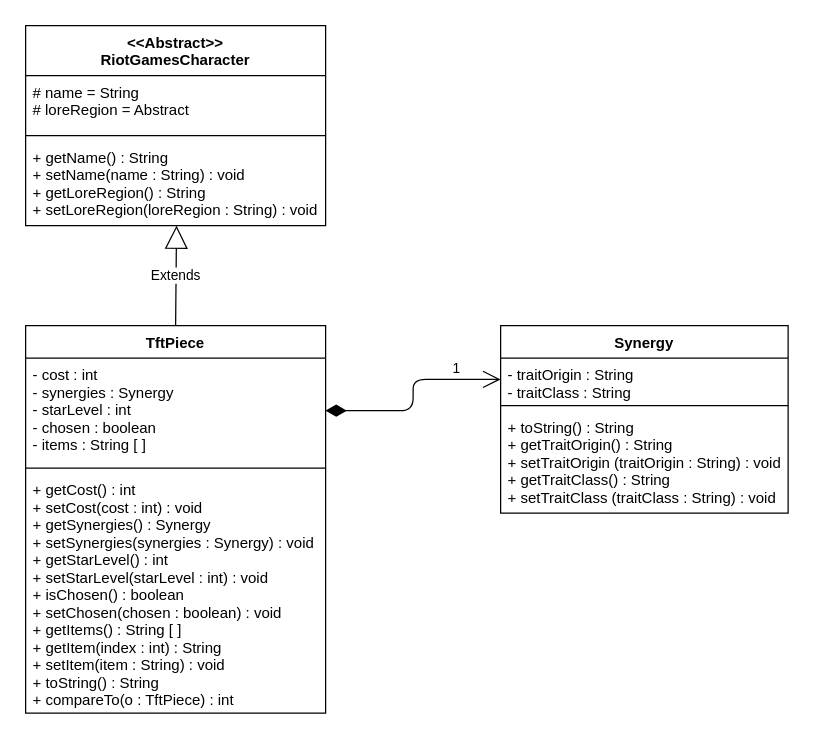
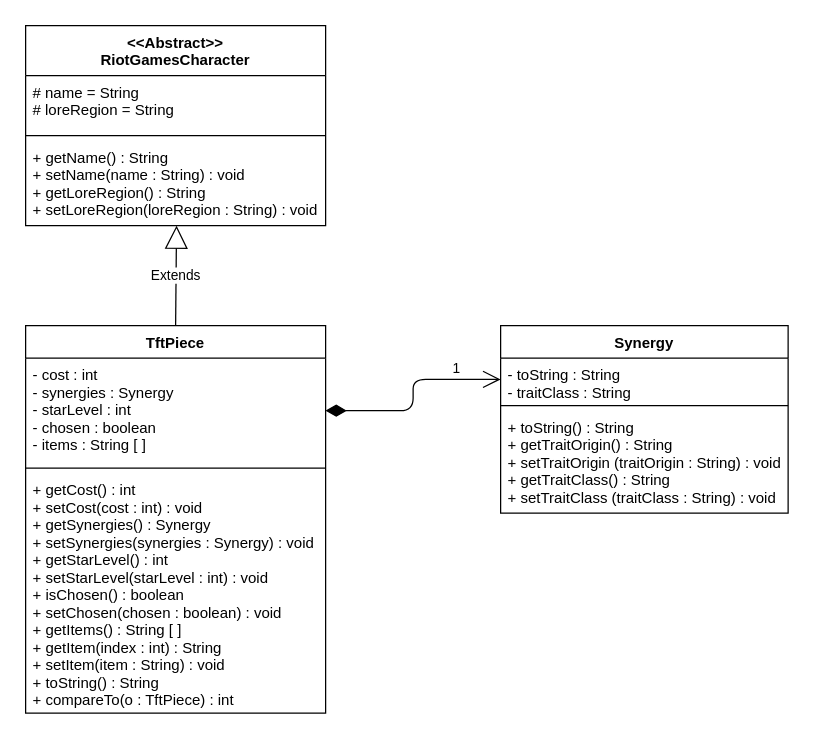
node "# name = String # loreRegion = Abstract": label "# name = String # loreRegion = Abstract" -> "# name = String # loreRegion = String"
node "- traitOrigin : String - traitClass : String": label "- traitOrigin : String - traitClass : String" -> "- toString : String - traitClass : String"
